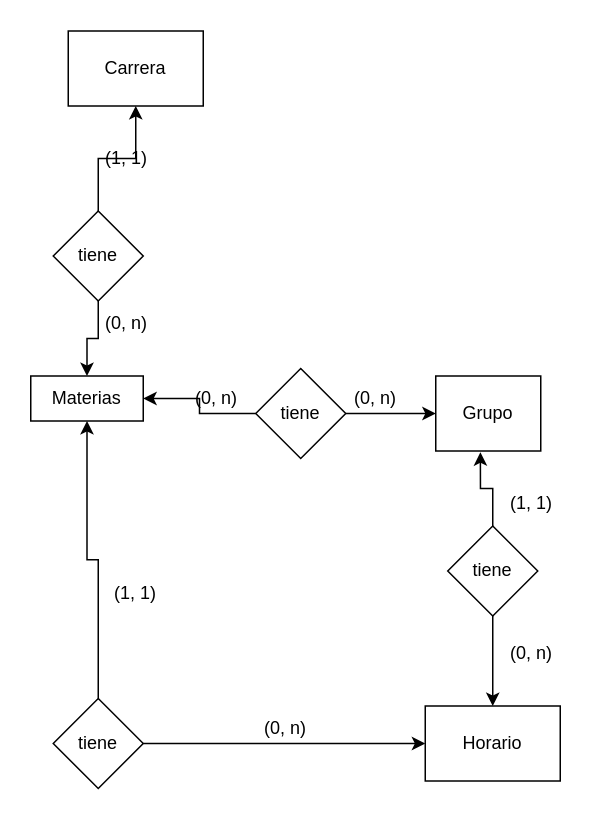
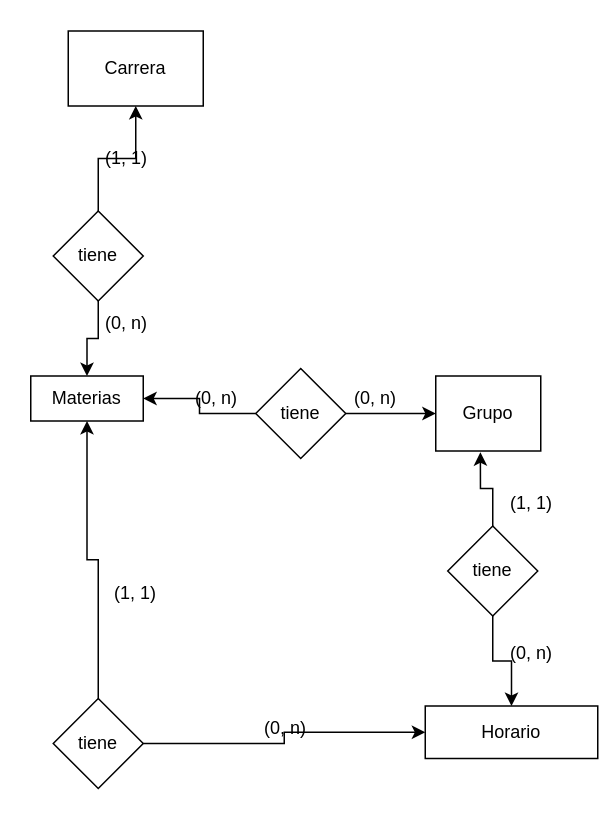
node "Horario": size 135x75 -> 173x53
